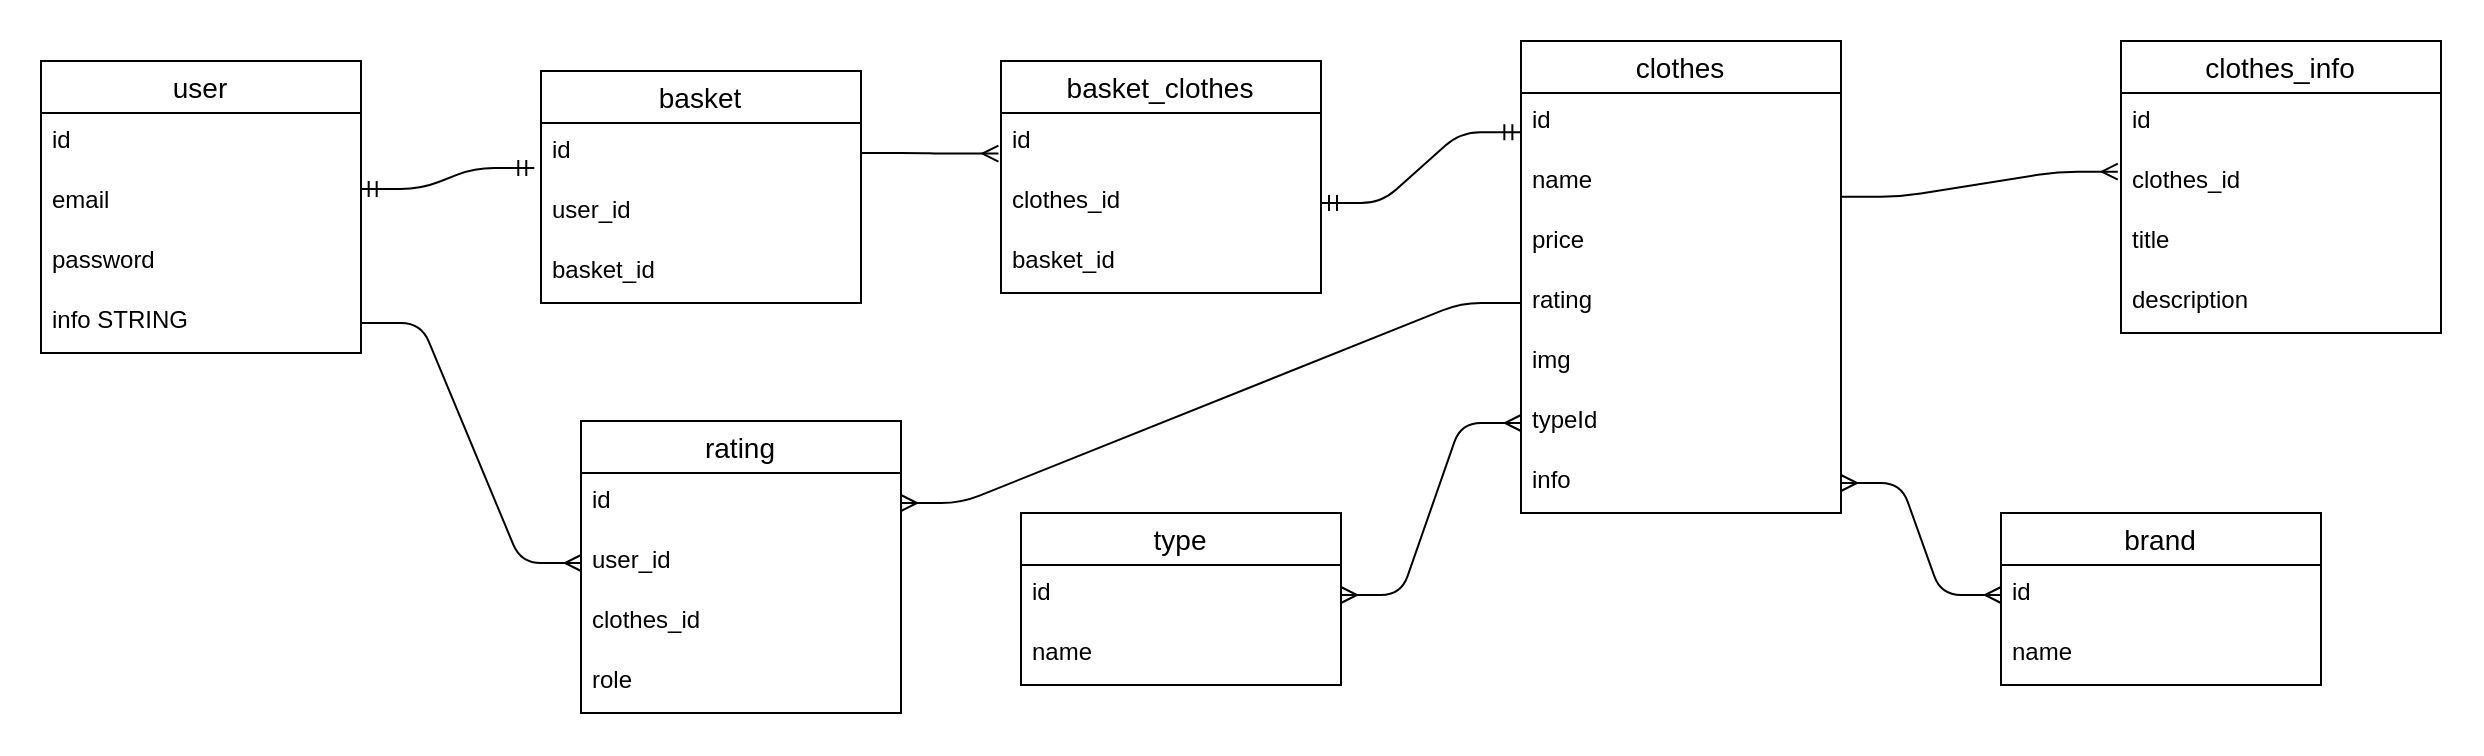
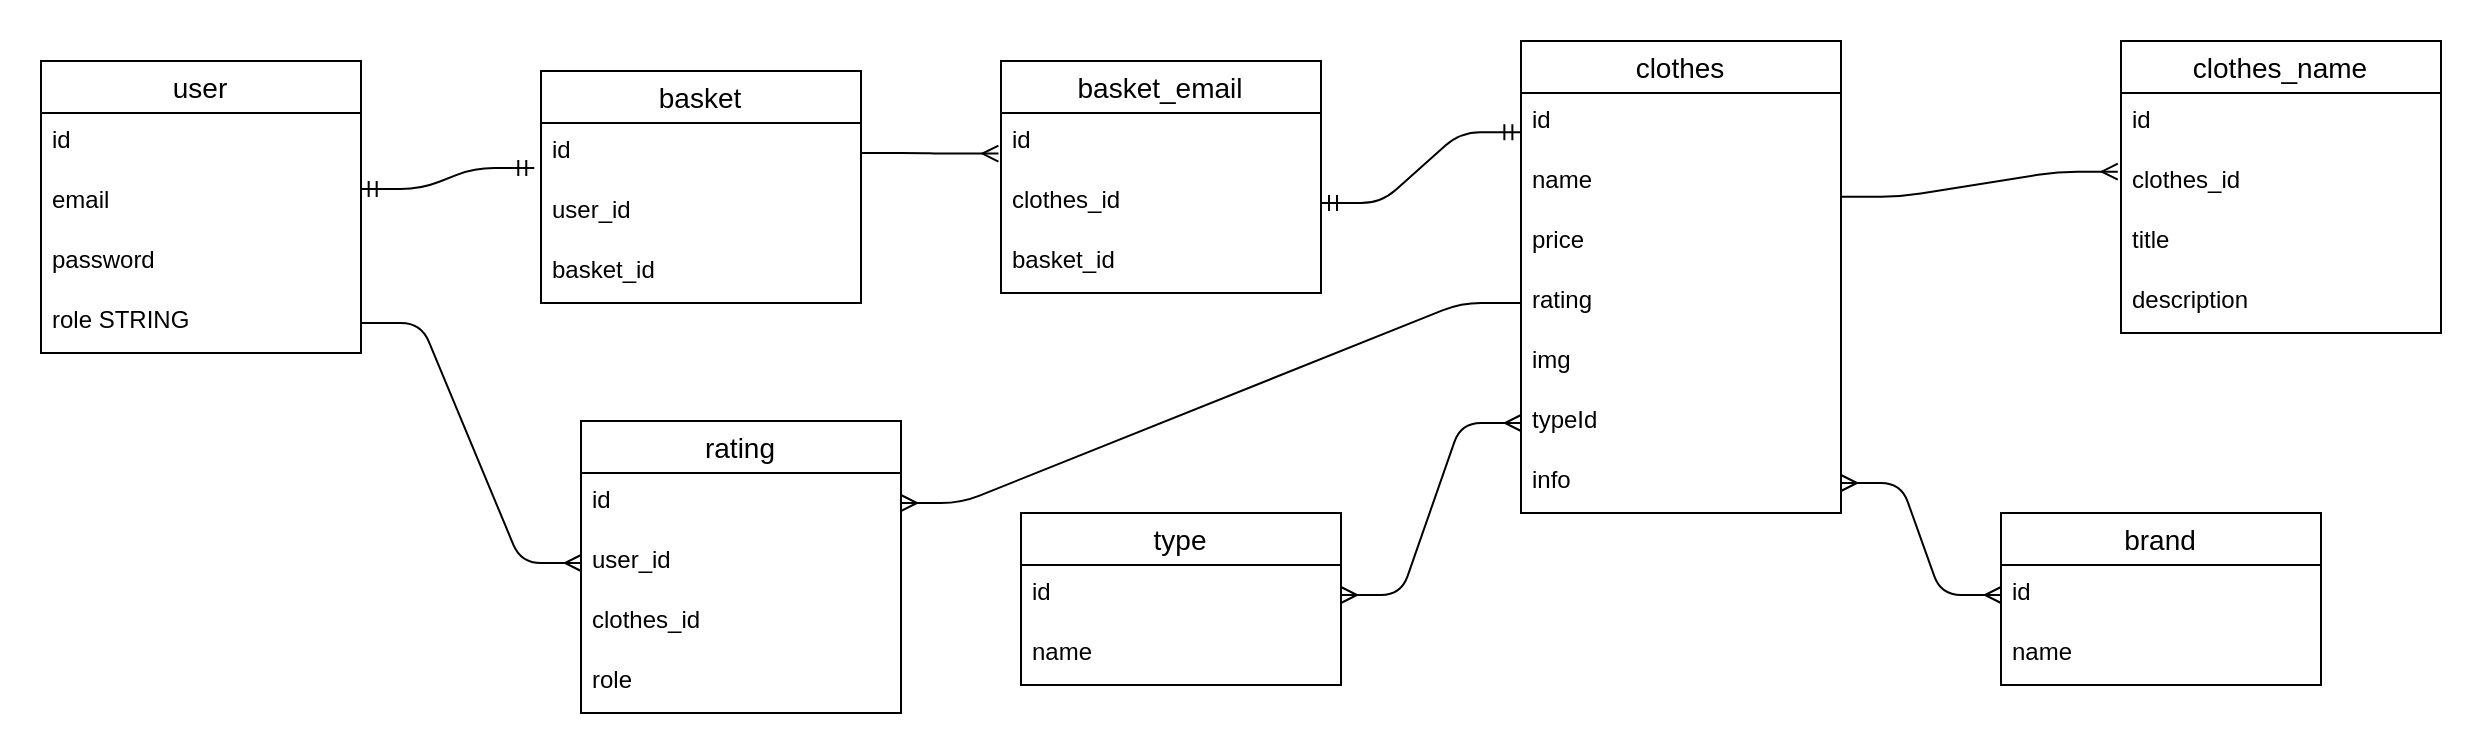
node "clothes_info": label "clothes_info" -> "clothes_name"
node "basket_clothes": label "basket_clothes" -> "basket_email"
node "info STRING": label "info STRING" -> "role STRING"
